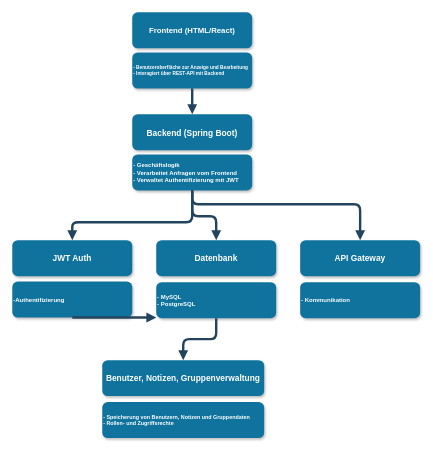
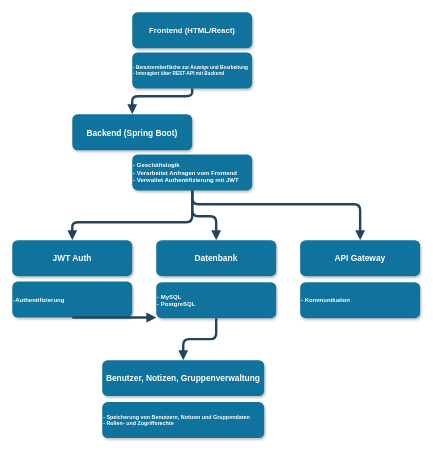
node "Backend (Spring Boot)": moved (192, 132) -> (132, 132)
